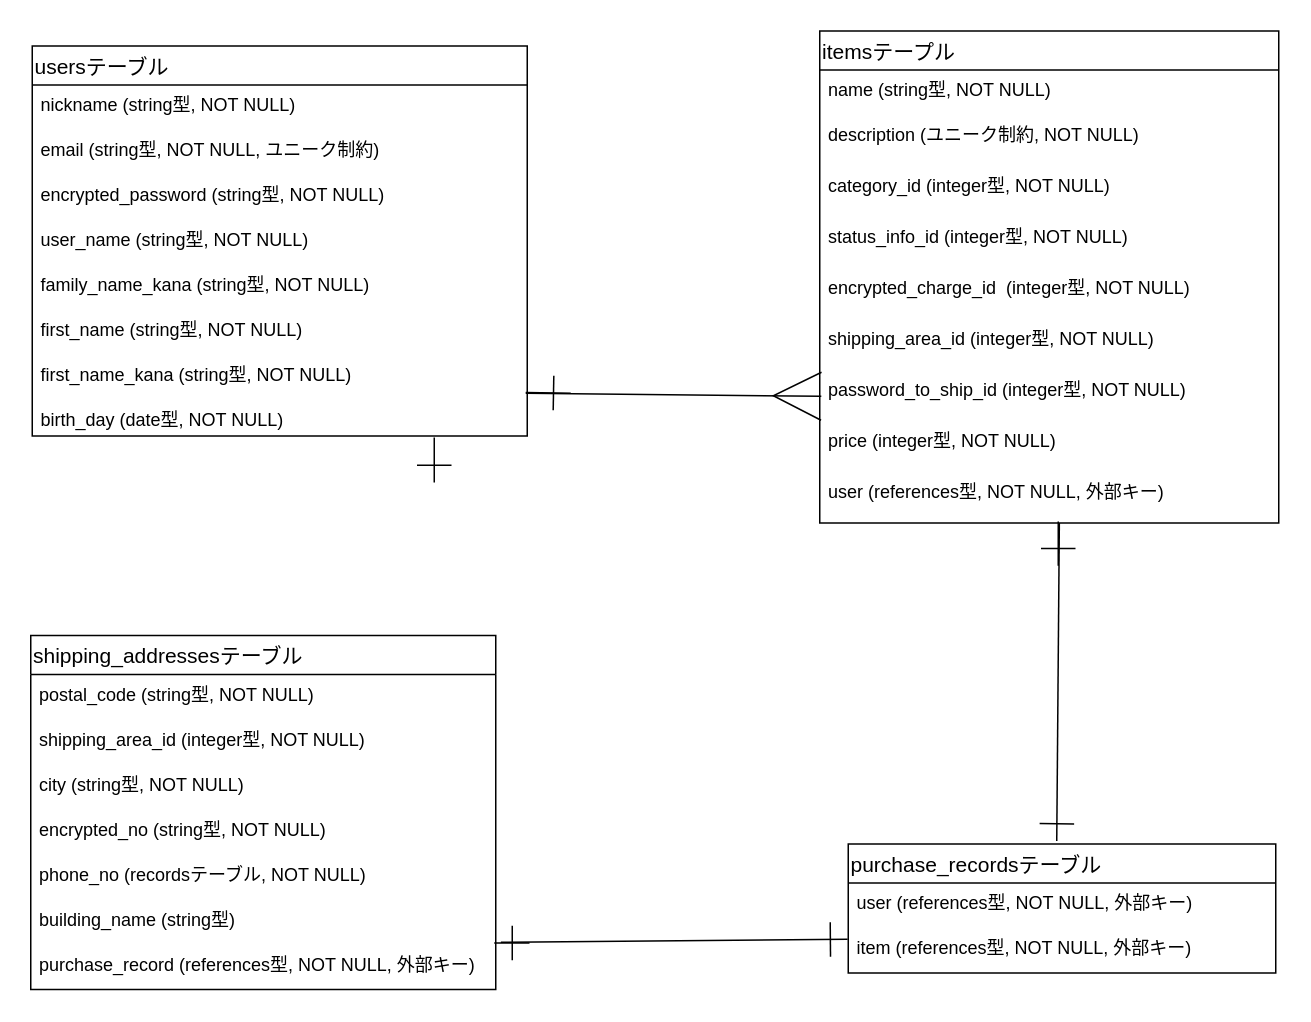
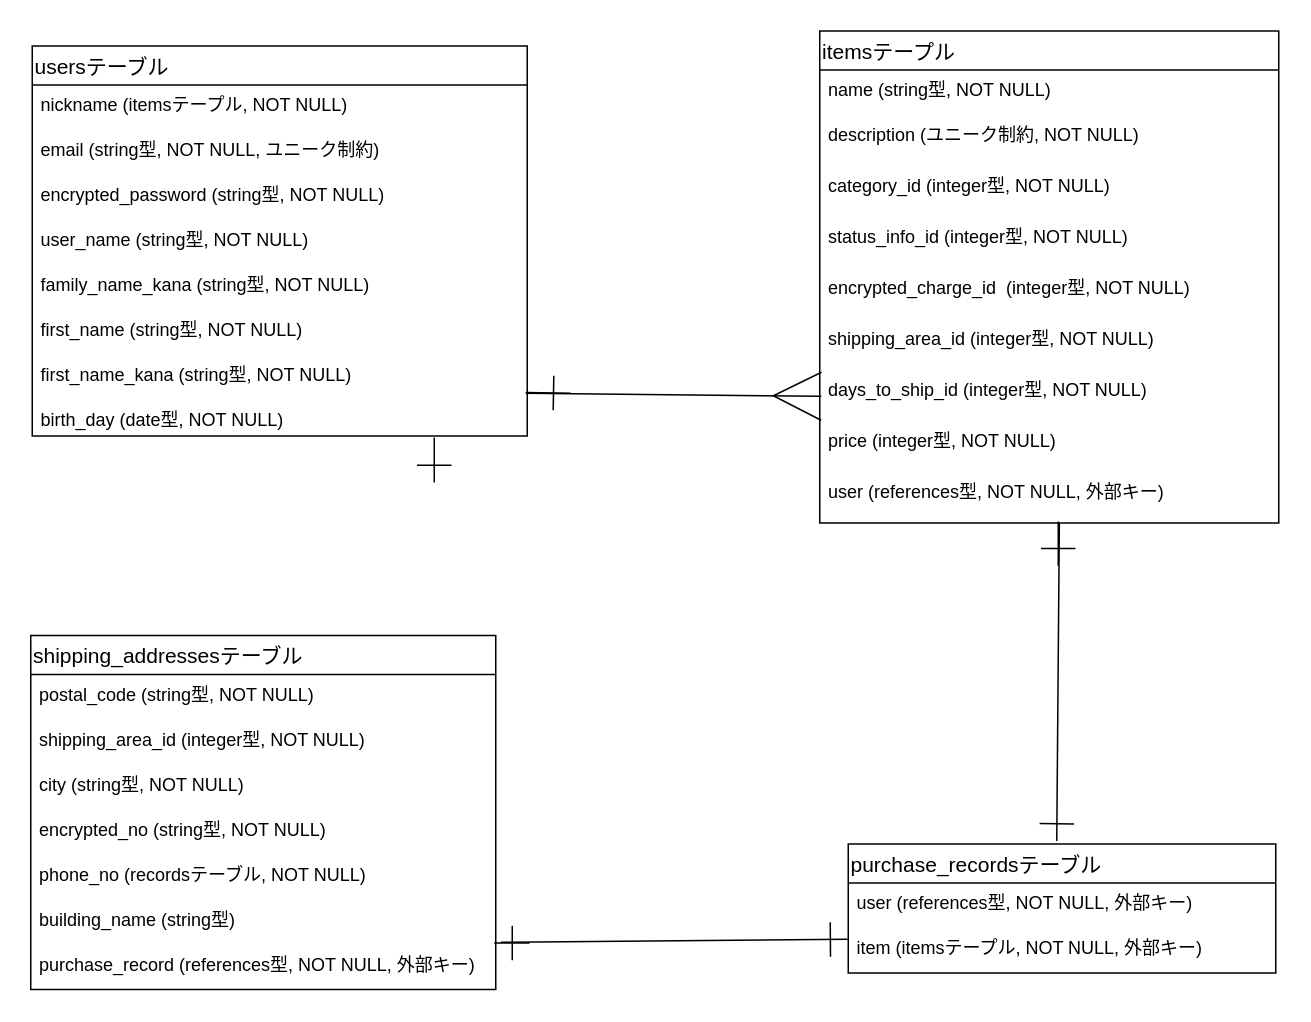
node "nickname (string型, NOT NULL)": label "nickname (string型, NOT NULL)" -> "nickname (itemsテープル, NOT NULL)"
node "password_to_ship_id (integer型, NOT NULL)": label "password_to_ship_id (integer型, NOT NULL)" -> "days_to_ship_id (integer型, NOT NULL)"
node "item (references型, NOT NULL, 外部キー)": label "item (references型, NOT NULL, 外部キー)" -> "item (itemsテープル, NOT NULL, 外部キー)"
